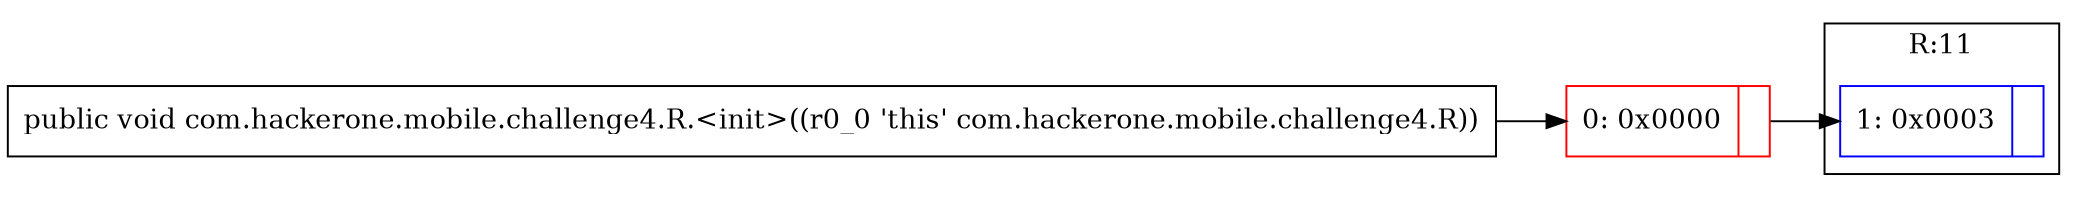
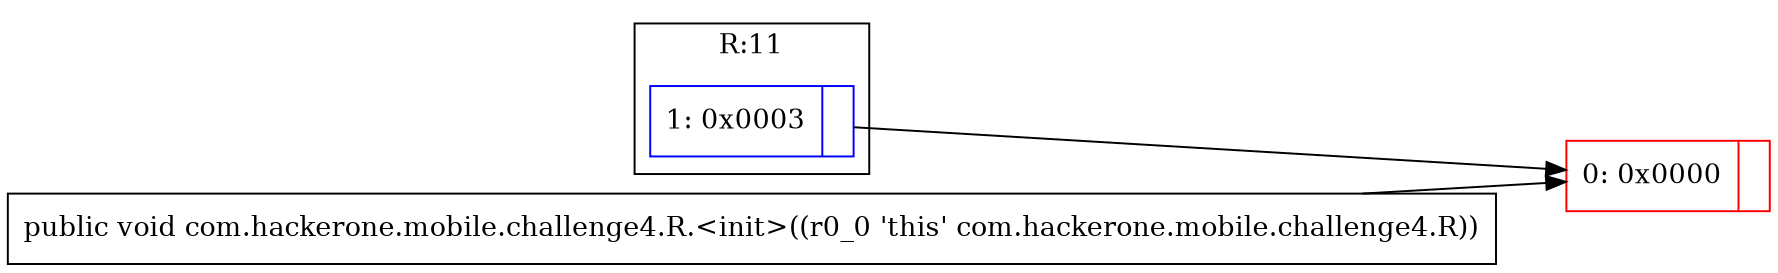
edge "0: 0x0000" -> "1: 0x0003": reversed
